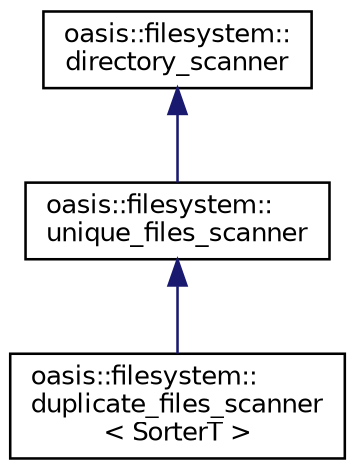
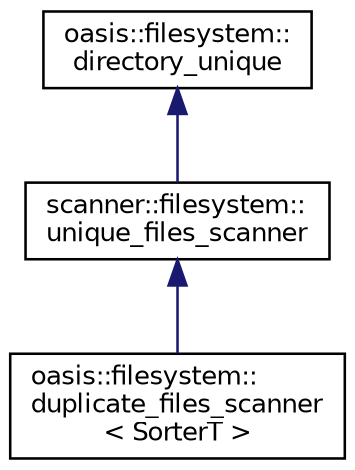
node "oasis::filesystem:: directory_scanner": label "oasis::filesystem:: directory_scanner" -> "oasis::filesystem:: directory_unique"
node "oasis::filesystem:: unique_files_scanner": label "oasis::filesystem:: unique_files_scanner" -> "scanner::filesystem:: unique_files_scanner"
